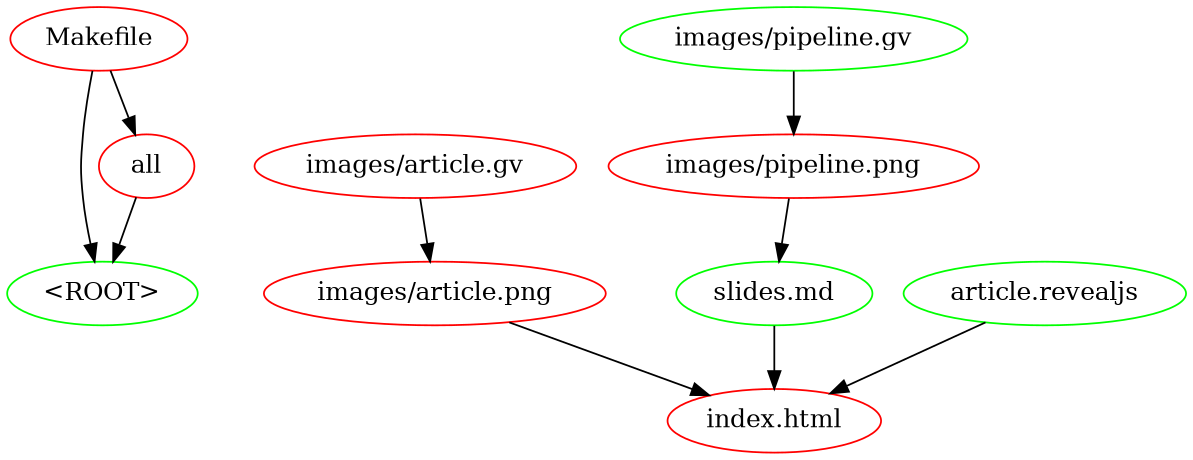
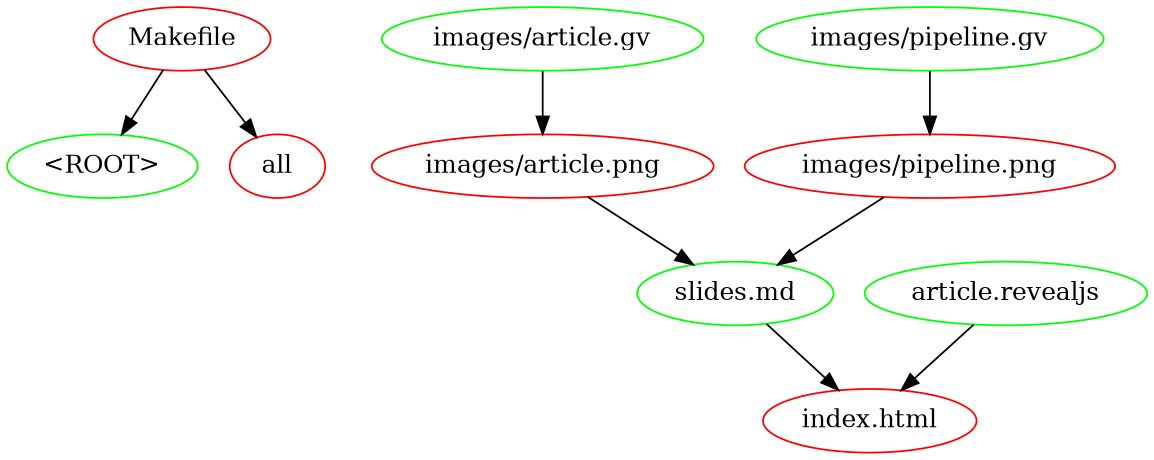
node "images/article.gv": color red -> green
edge "all" -> "<ROOT>": removed
edge "images/article.png" -> "index.html": now "images/article.png" -> "slides.md"
